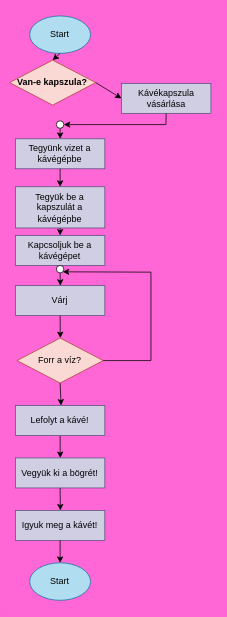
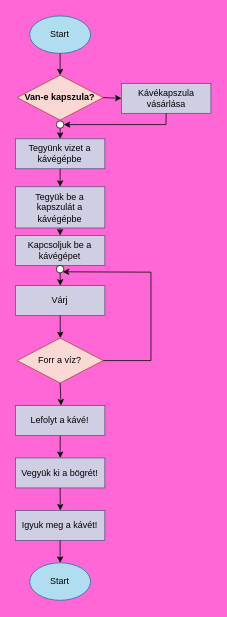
node "Van-e kapszula?": moved (53, 82) -> (60, 97)
